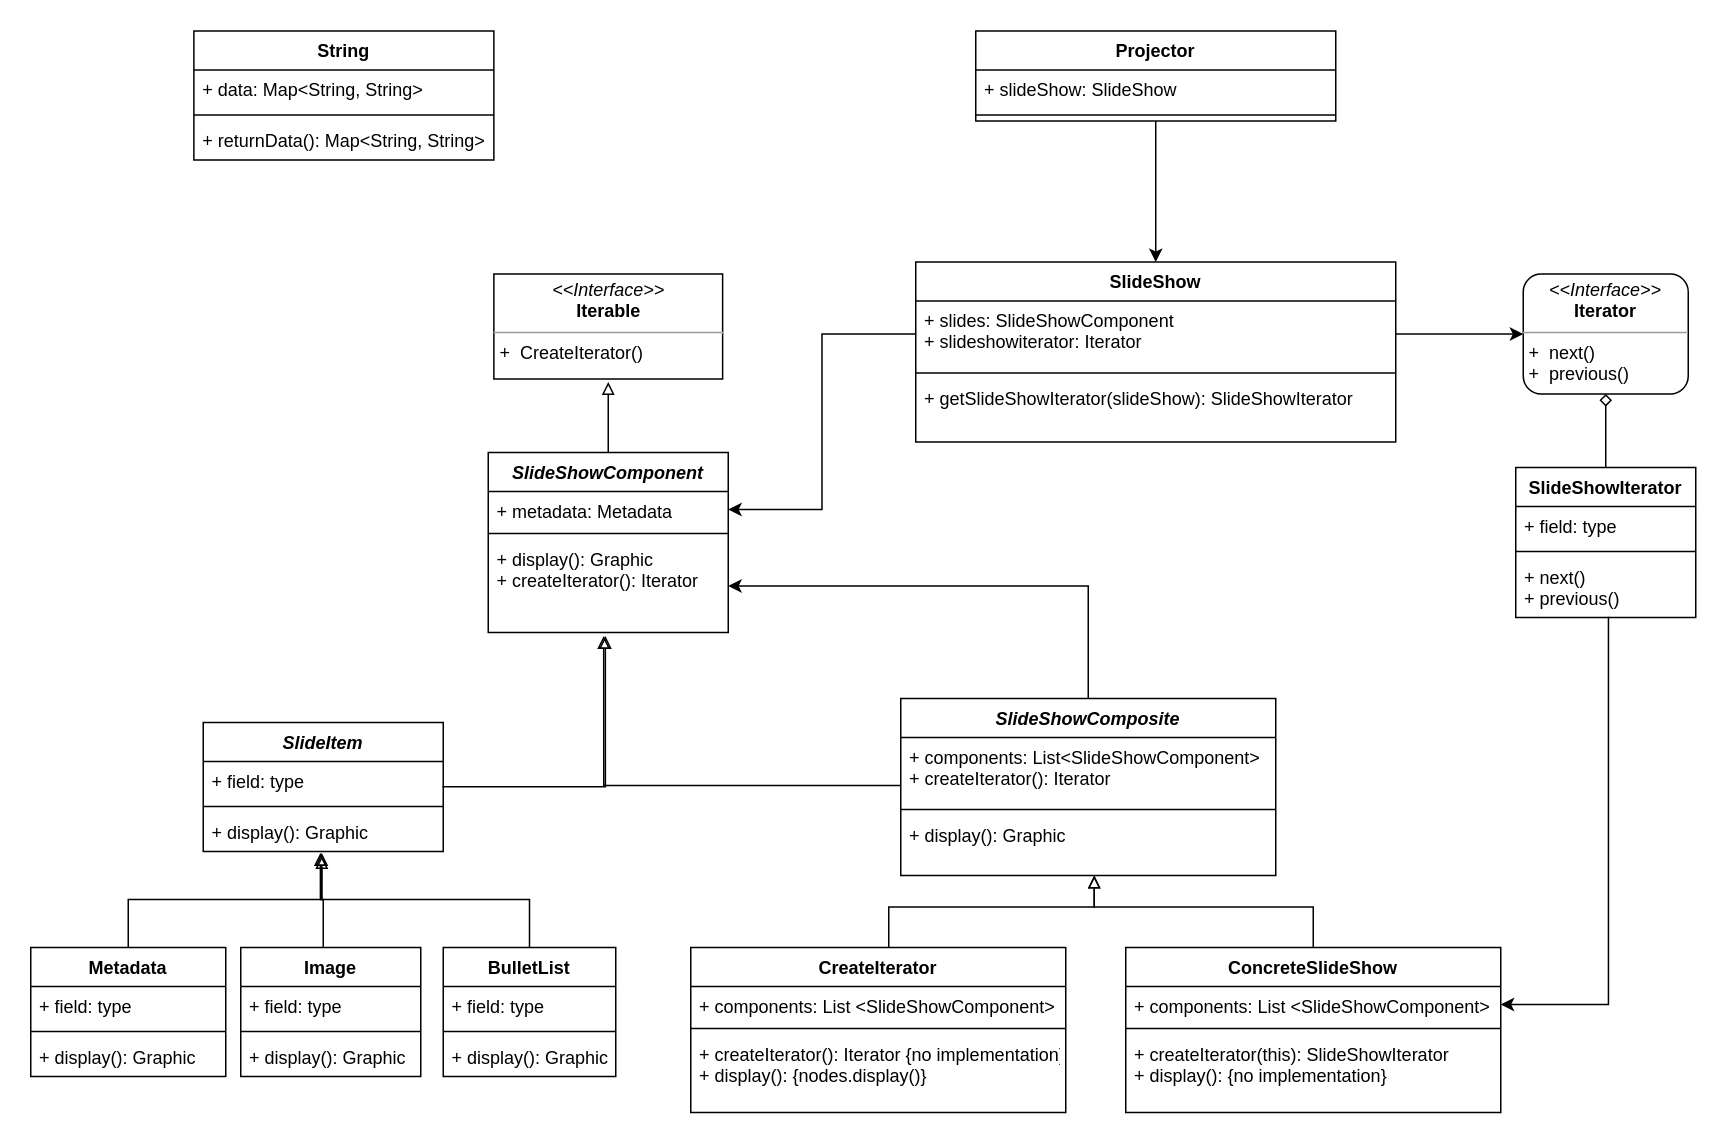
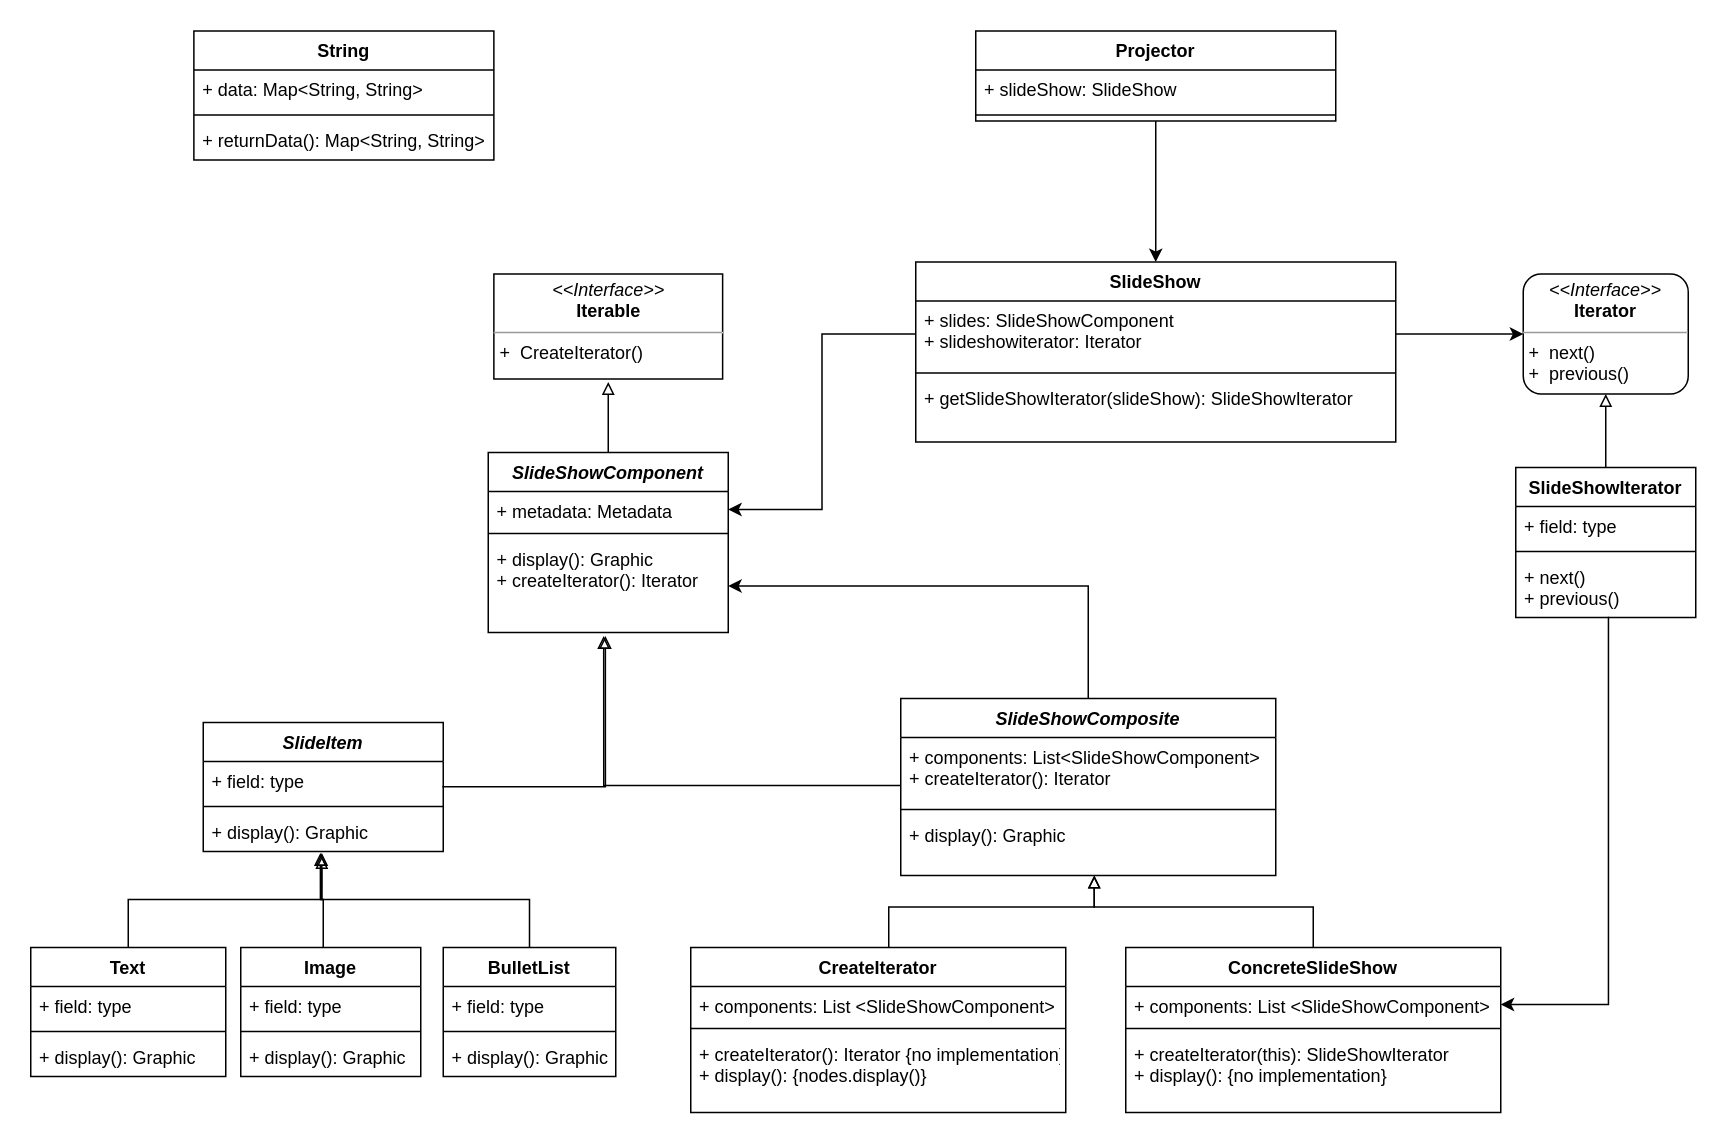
edge "SlideShowIterator" -> "<<Interface>> Iterator + next() + previous()": arrowhead diamond -> block
node "Metadata": label "Metadata" -> "Text"
